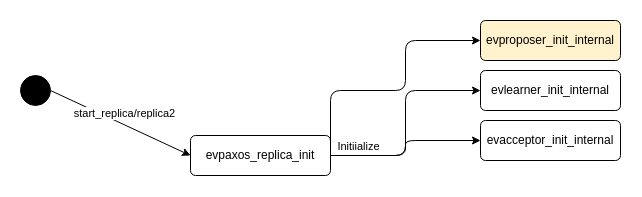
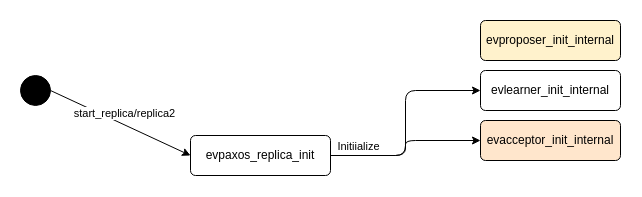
edge "evpaxos_replica_init" -> "evproposer_init_internal": removed
node "evacceptor_init_internal": fillcolor #ffffff -> #ffe6cc
